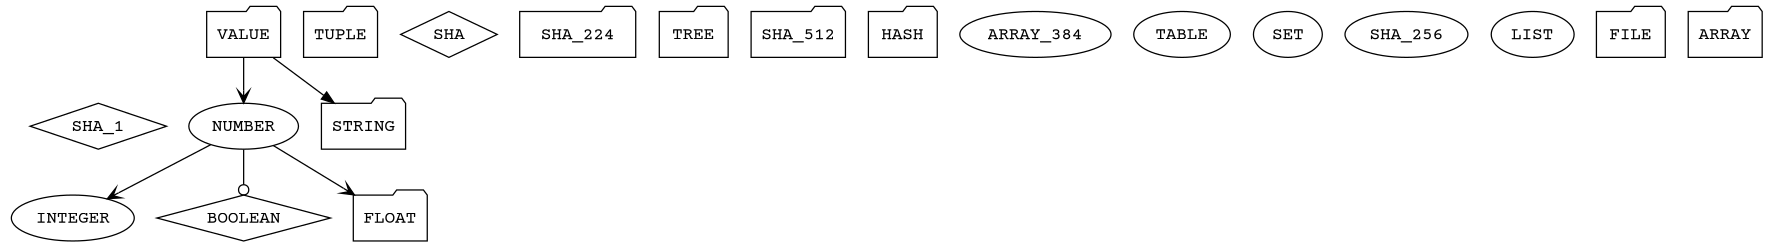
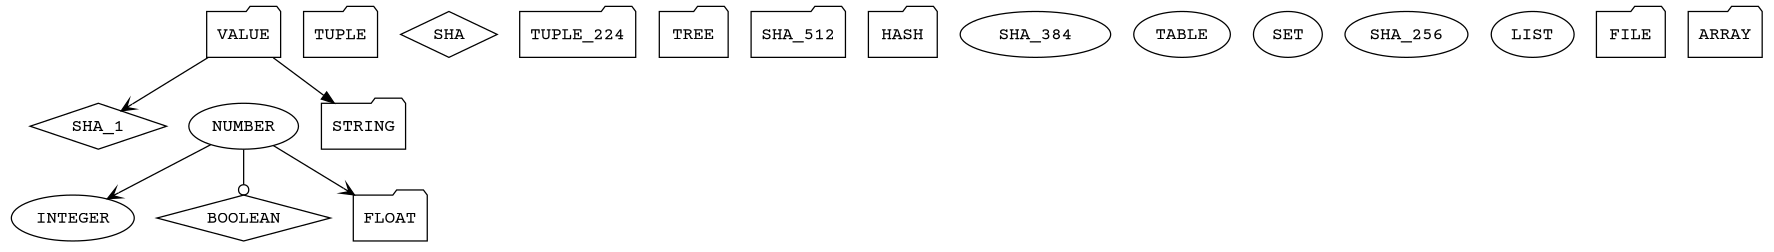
node "SHA_224": label "SHA_224" -> "TUPLE_224"
node "ARRAY_384": label "ARRAY_384" -> "SHA_384"
edge "VALUE" -> "NUMBER": now "VALUE" -> "SHA_1"
